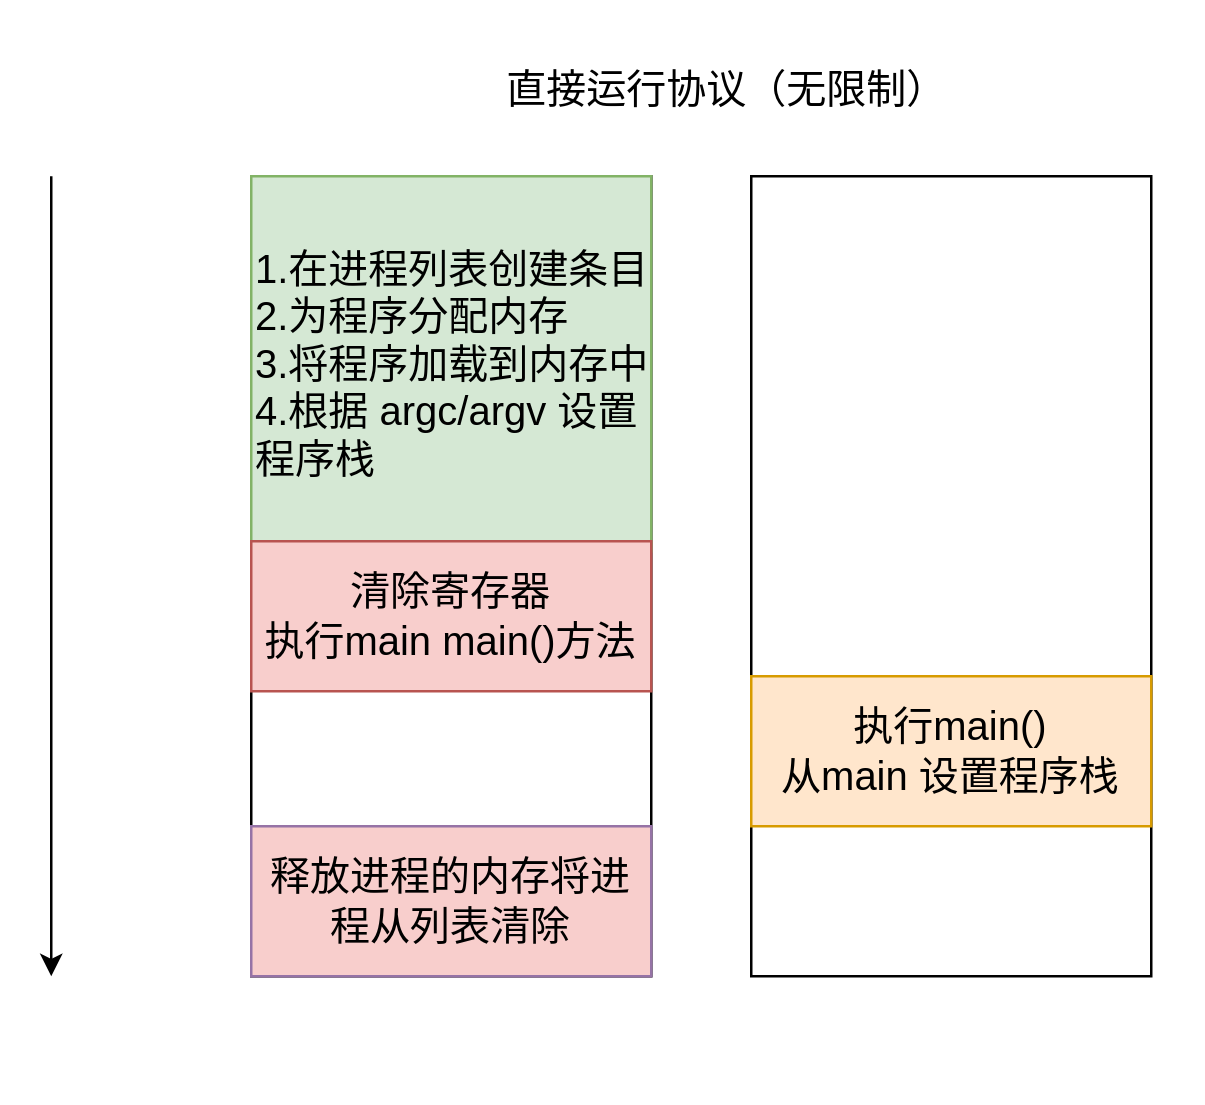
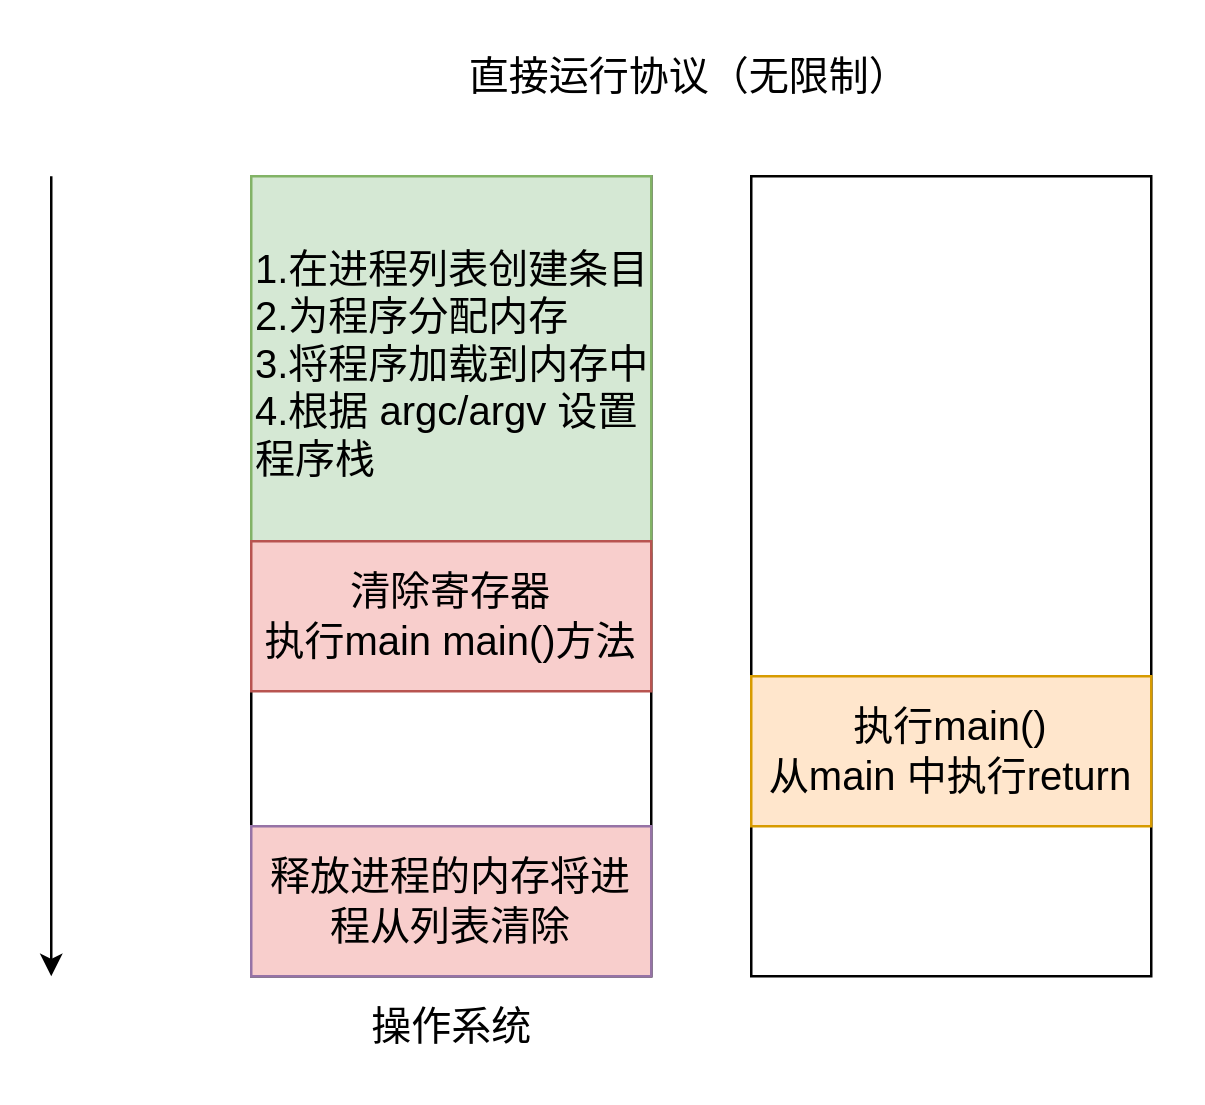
node "直接运行协议（无限制）": moved (726, 89) -> (689, 76)
node "执行main() 从main 设置程序栈": label "执行main() 从main 设置程序栈" -> "执行main() 从main 中执行return"
node "操作系统": added
